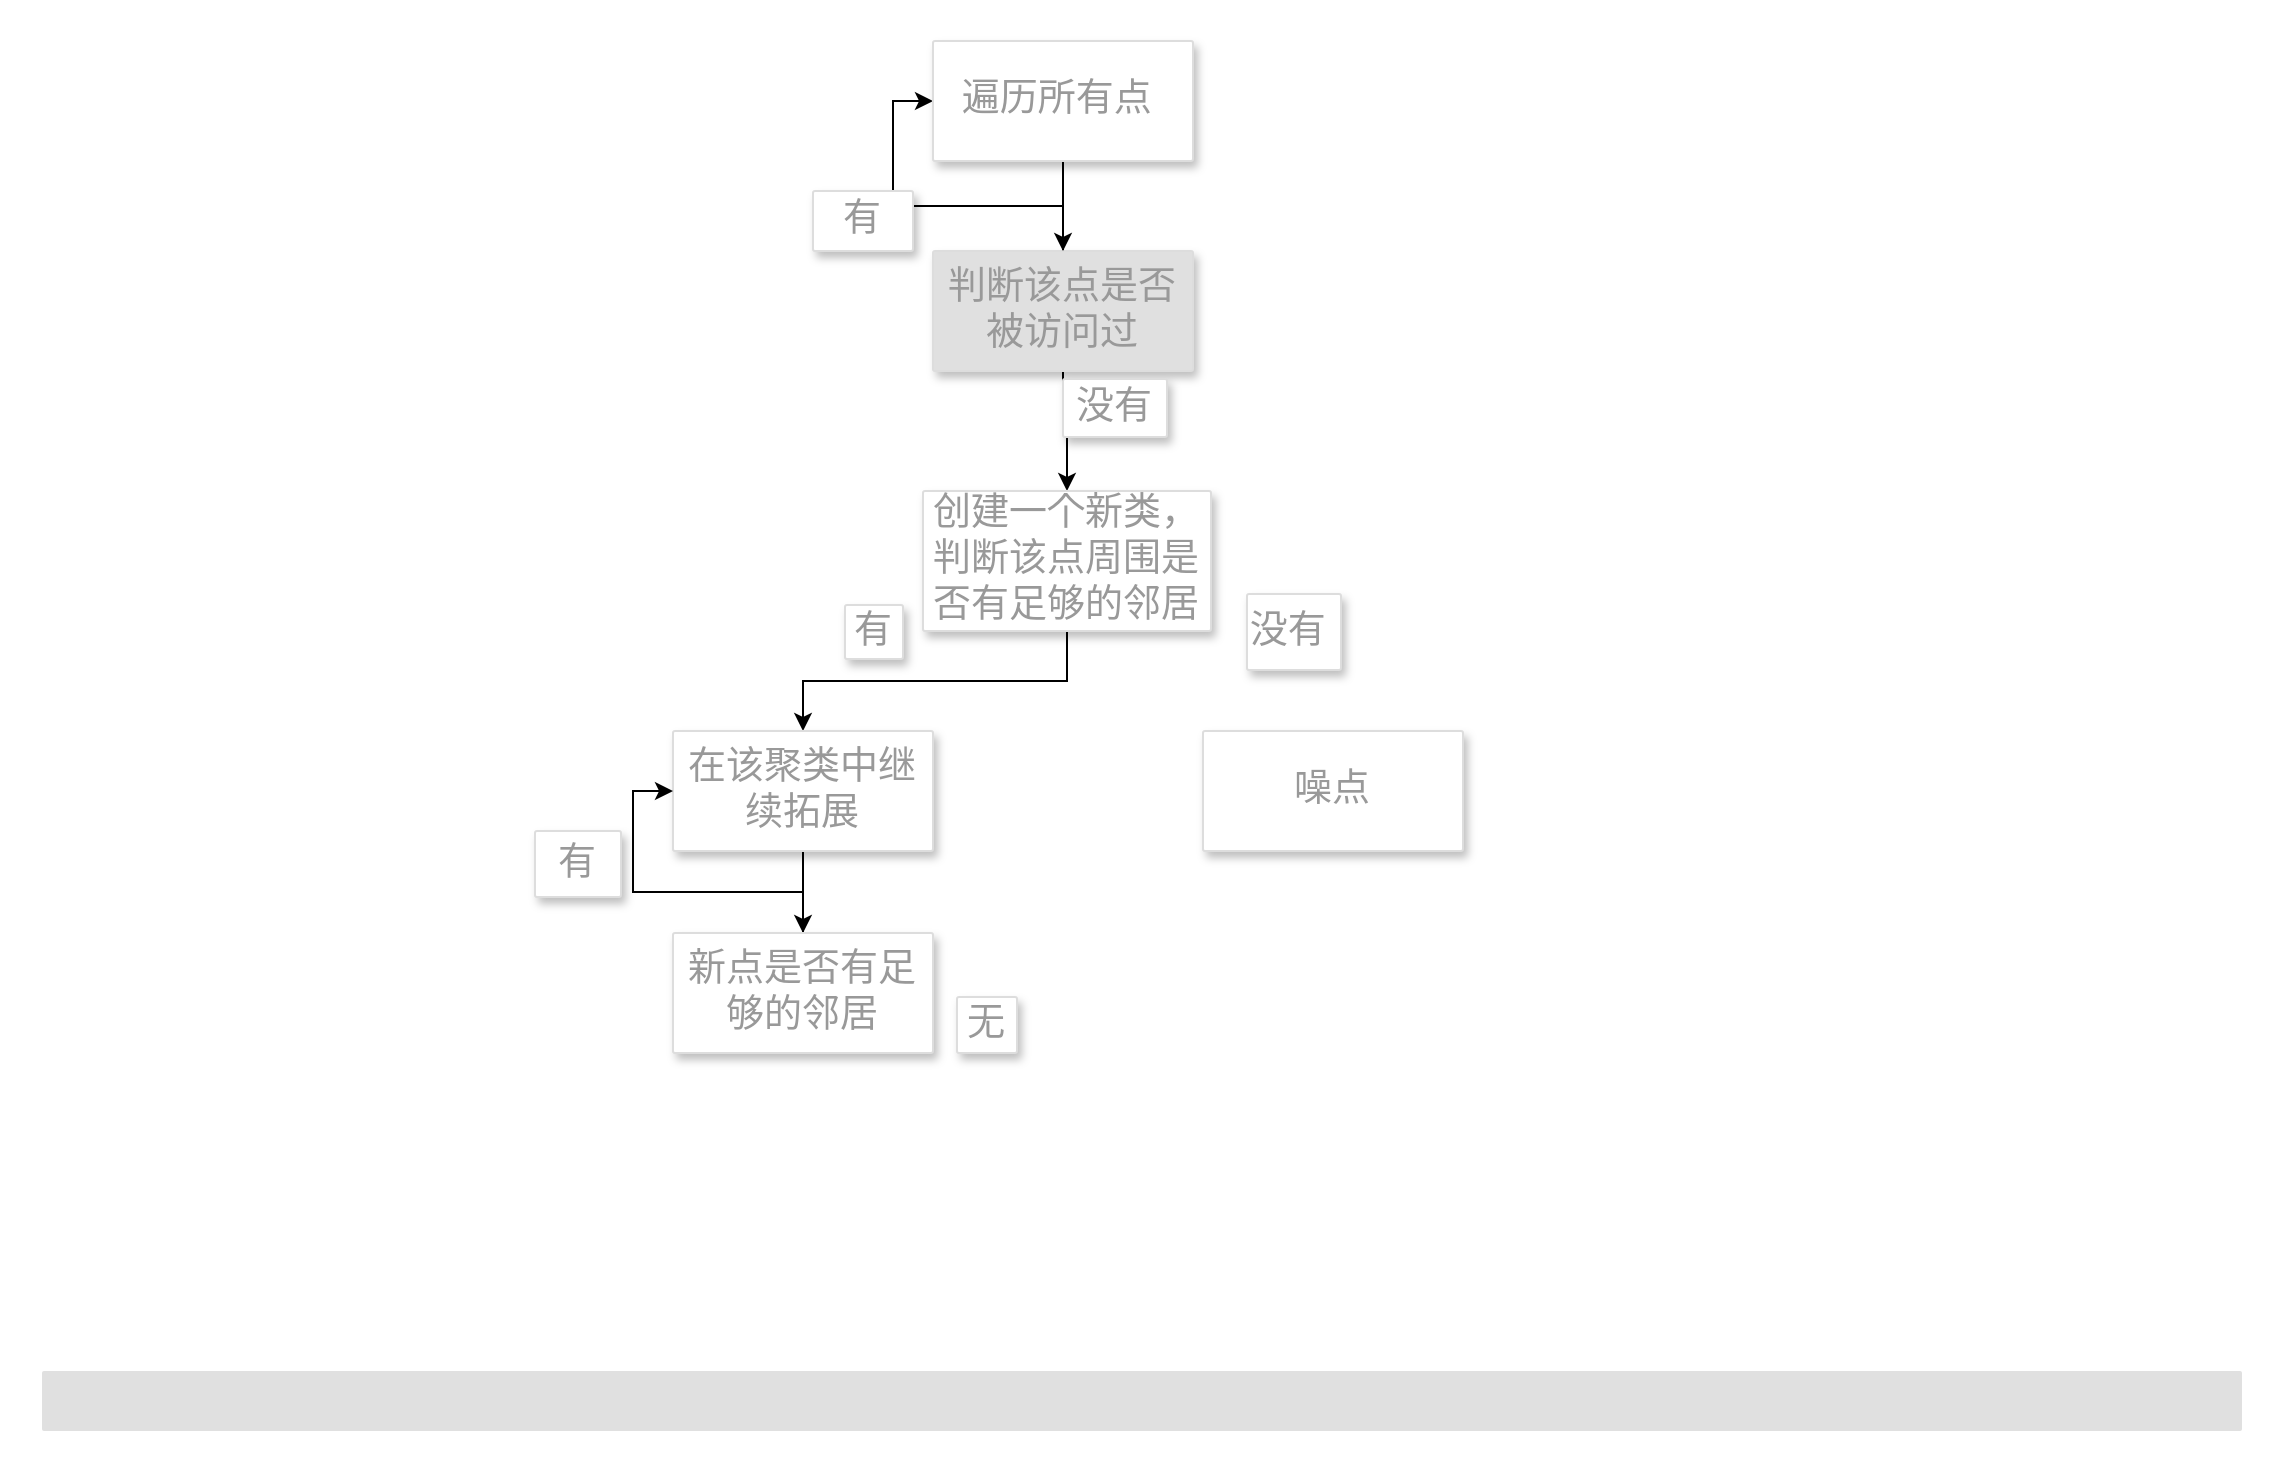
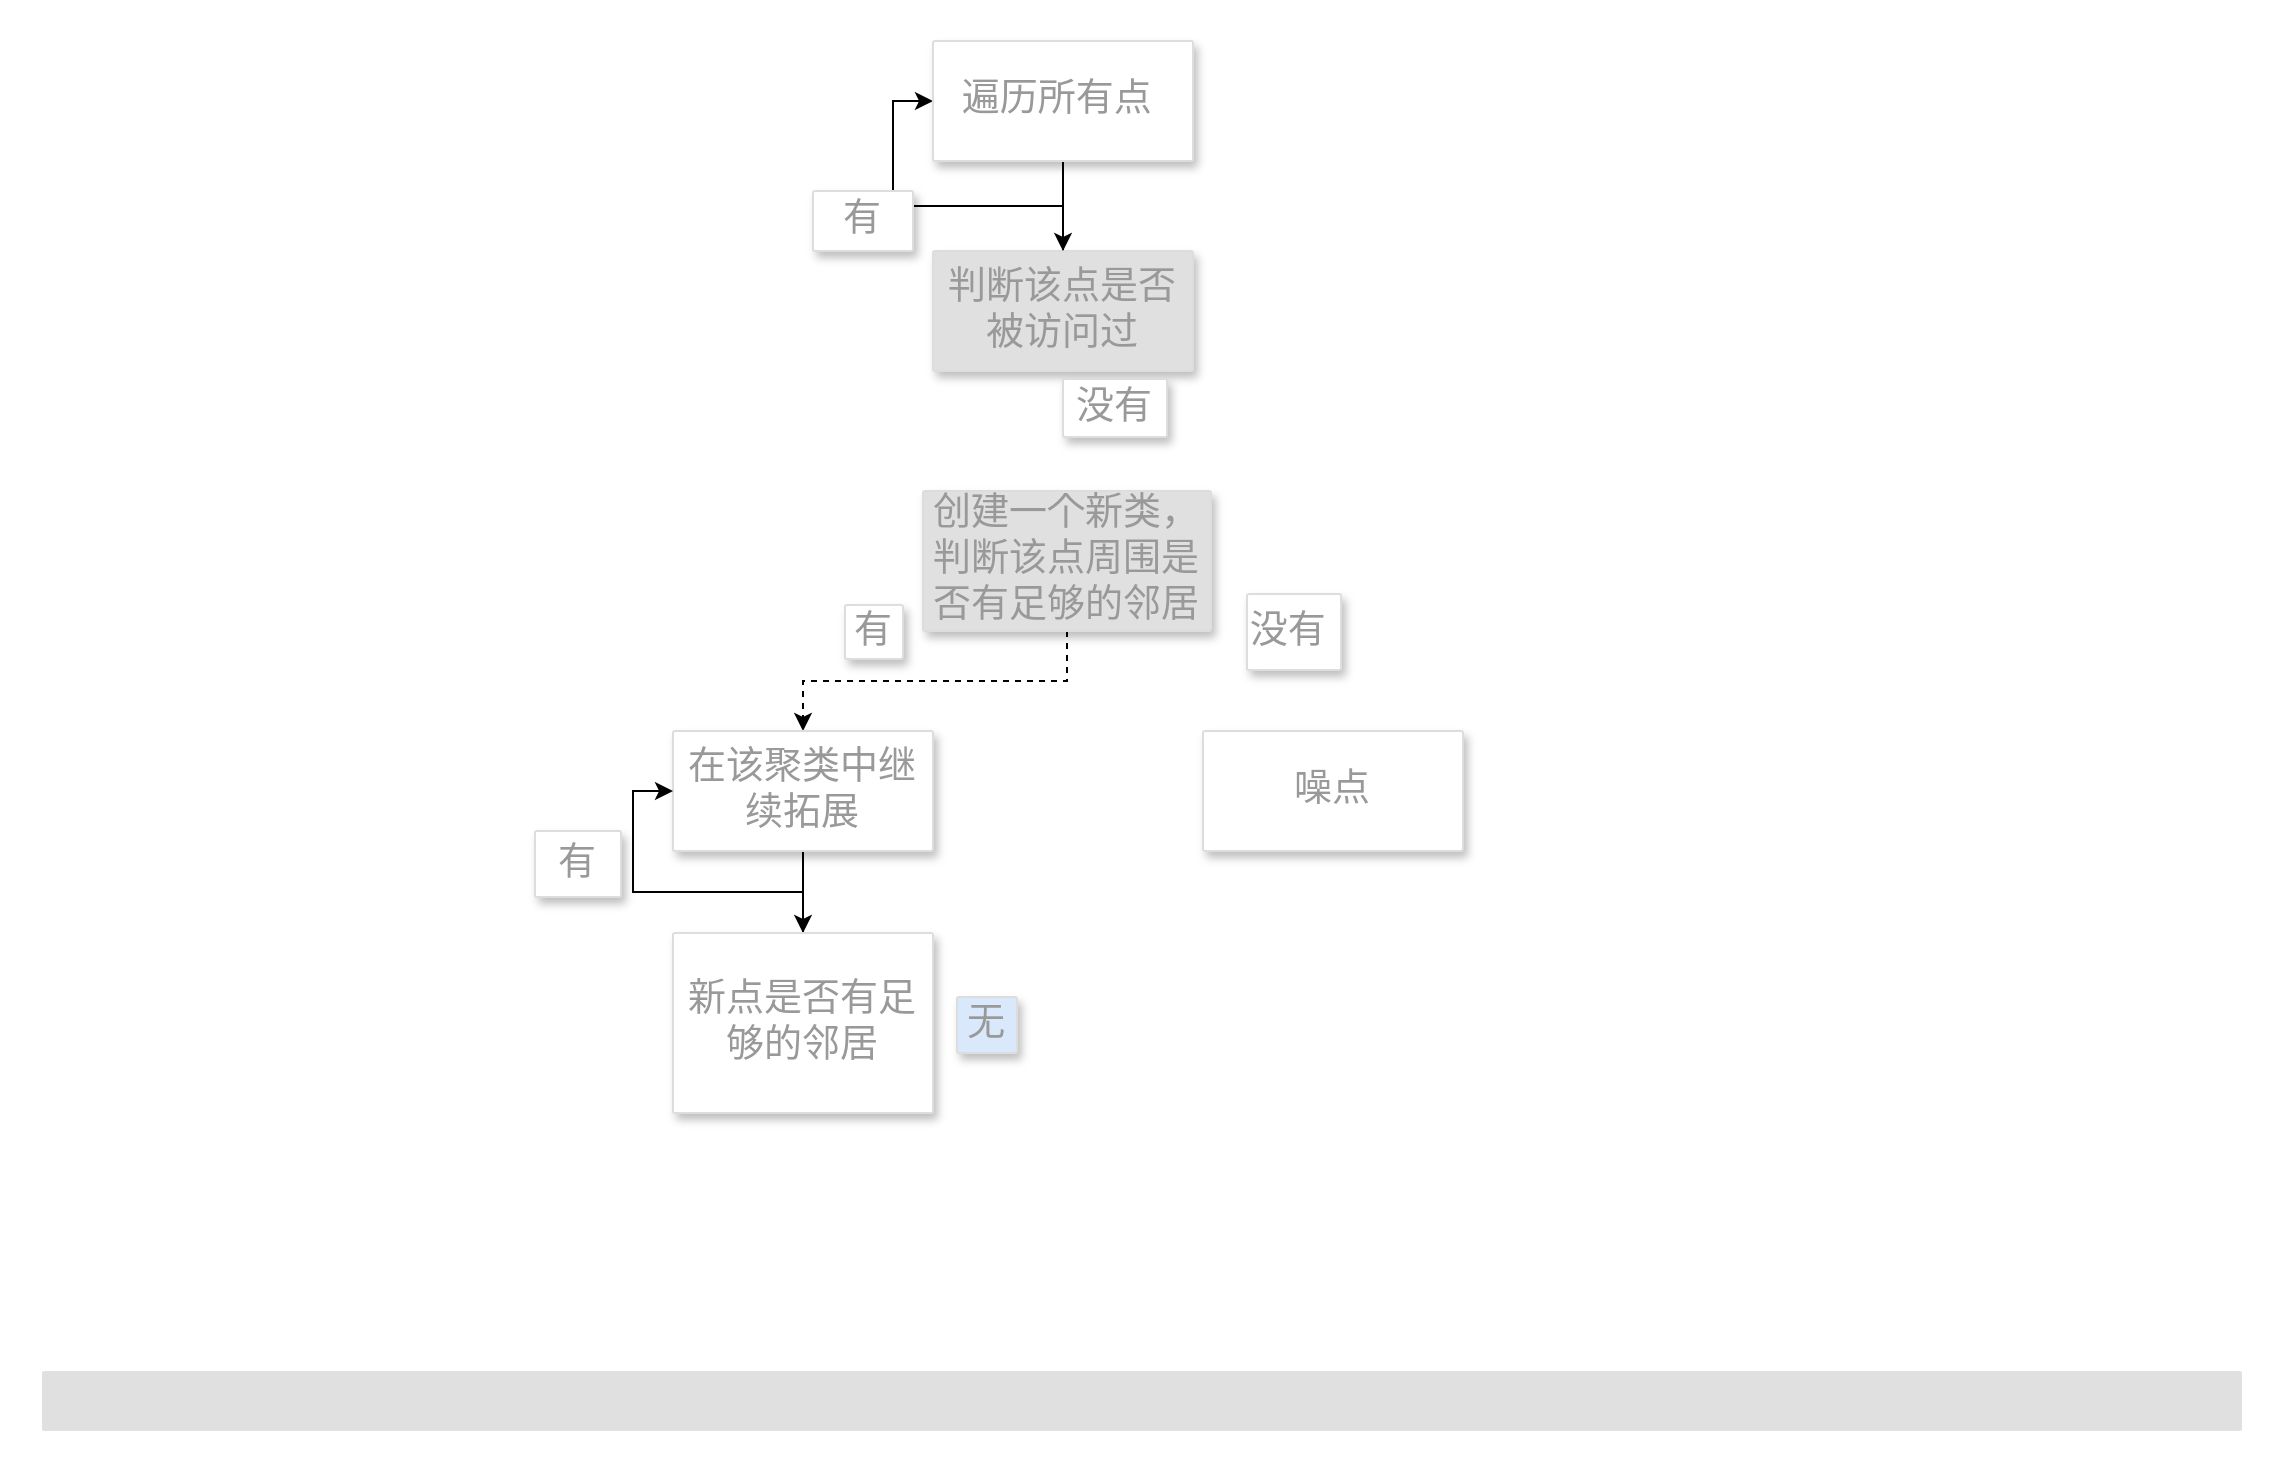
edge "判断该点是否被访问过" -> "创建一个新类，判断该点周围是否有足够的邻居": removed
node "创建一个新类，判断该点周围是否有足够的邻居": fillcolor #ffffff -> #e0e0e0
edge "创建一个新类，判断该点周围是否有足够的邻居" -> "在该聚类中继续拓展": style solid -> dashed
node "新点是否有足够的邻居": size 260x120 -> 260x180
node "无": fillcolor #ffffff -> #dae8fc
